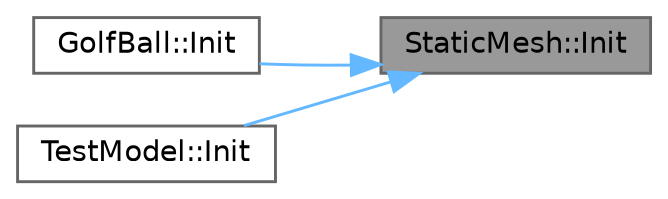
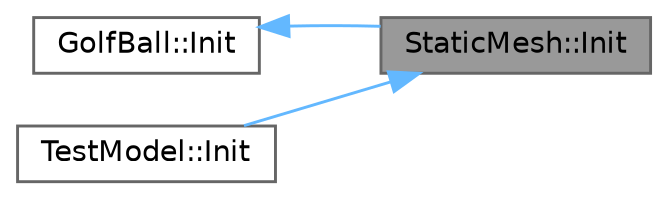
edge "GolfBall::Init" -> "StaticMesh::Init": reversed
